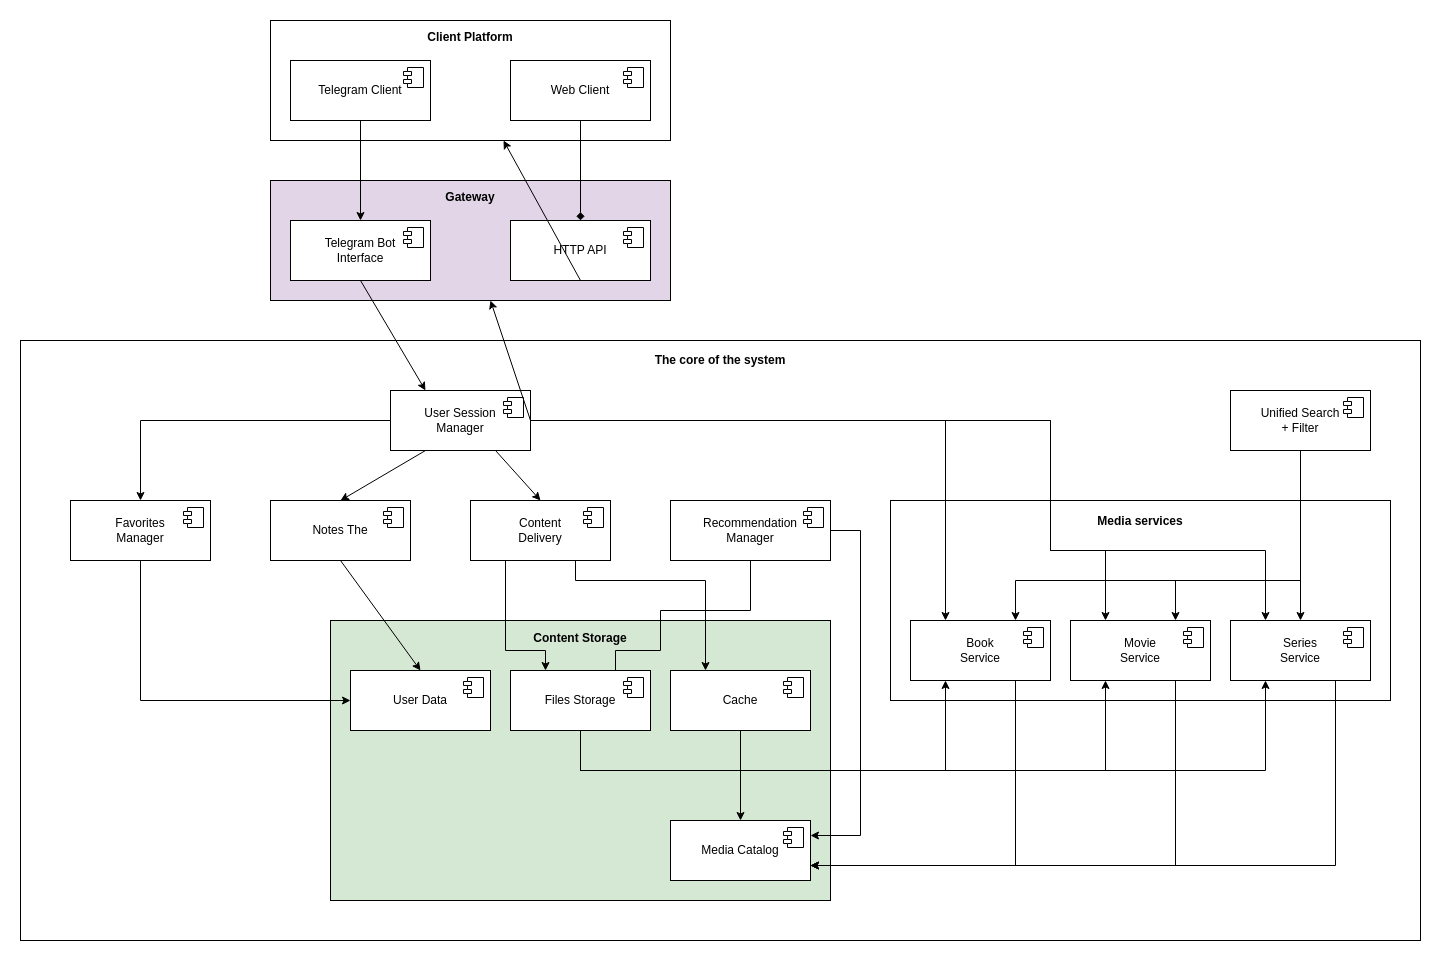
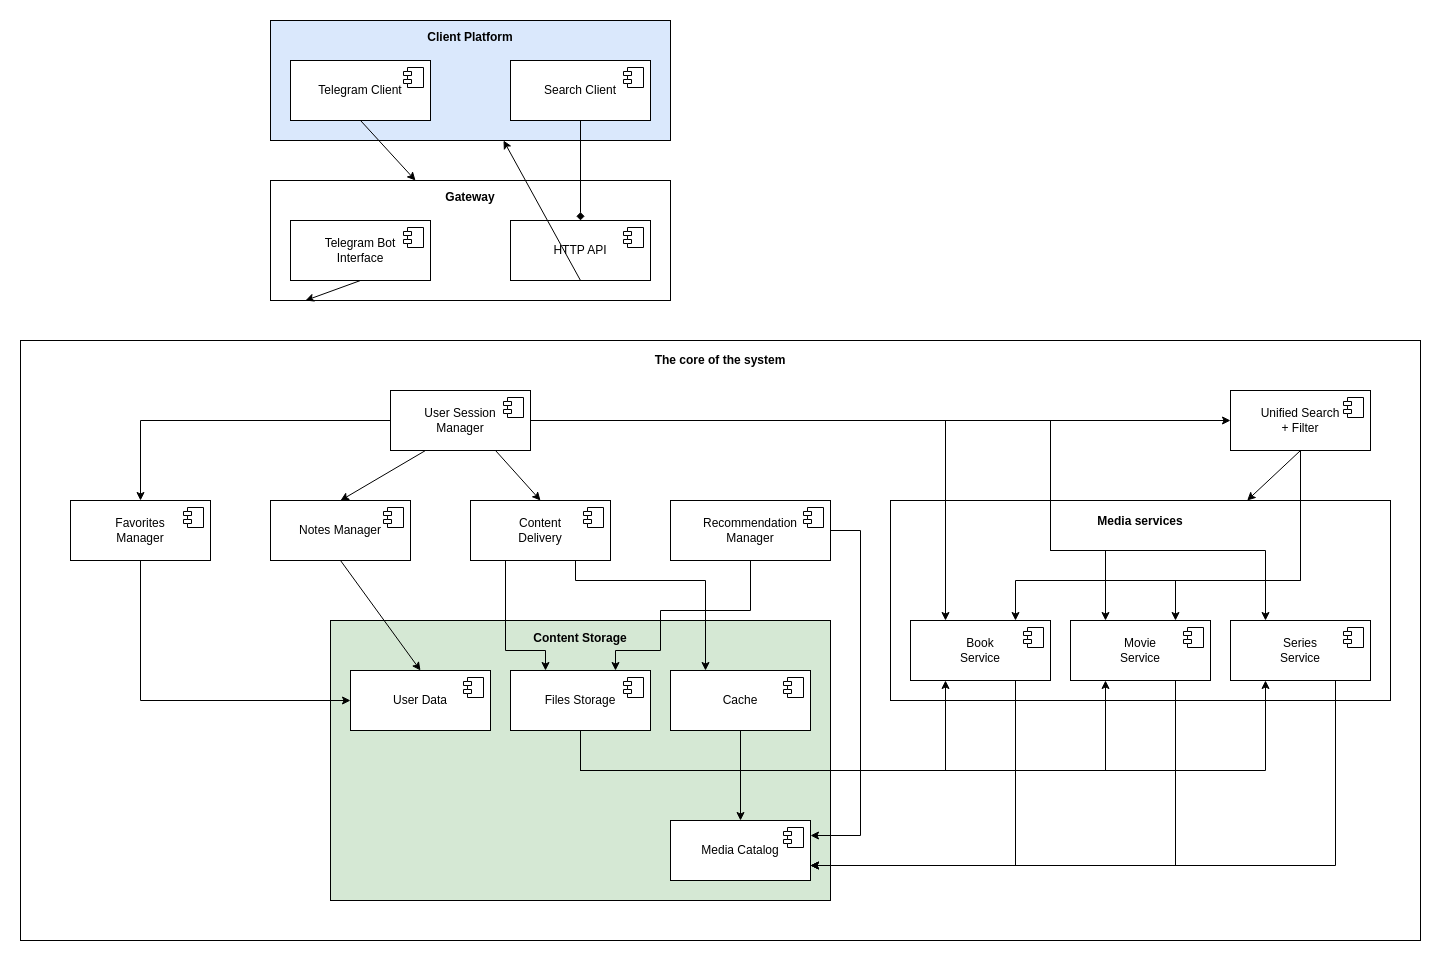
node "Client Platform": fillcolor #ffffff -> #dae8fc
node "Web Client": label "Web Client" -> "Search Client"
edge "Telegram Client" -> "Telegram Bot Interface": now "Telegram Client" -> "Gateway"
node "Gateway": fillcolor #e1d5e7 -> #ffffff
edge "Telegram Bot Interface" -> "User Session Manager": now "Telegram Bot Interface" -> "Gateway"
edge "User Session Manager" -> "Gateway": now "User Session Manager" -> "Unified Search + Filter"
node "Notes The": label "Notes The" -> "Notes Manager"
edge "Unified Search + Filter" -> "Series Service": now "Unified Search + Filter" -> "Media services"
edge "Recommendation Manager" -- "Files Storage": arrowhead none -> classic
